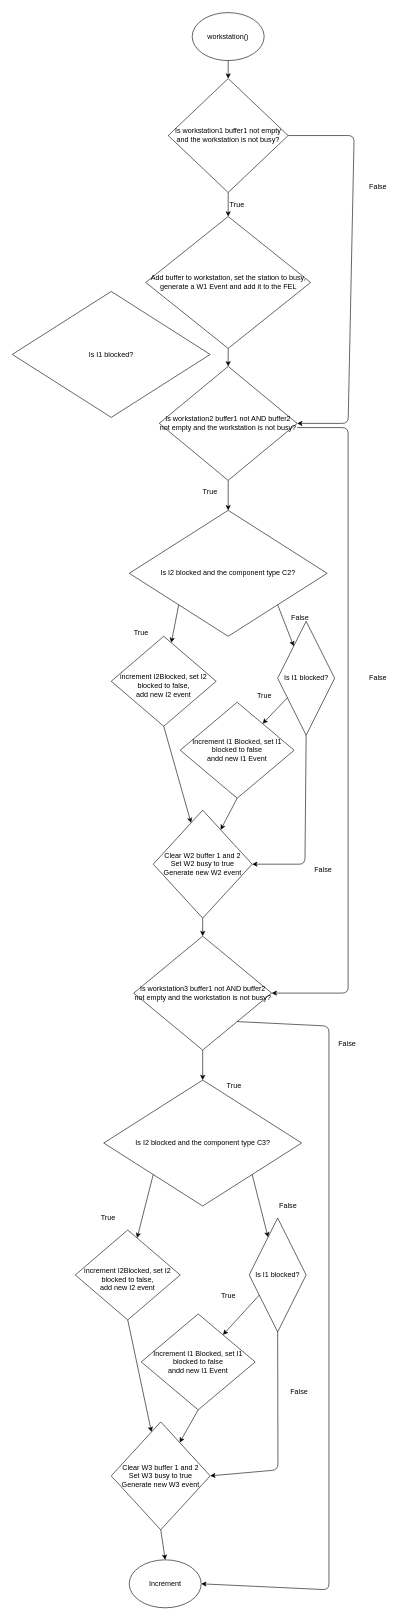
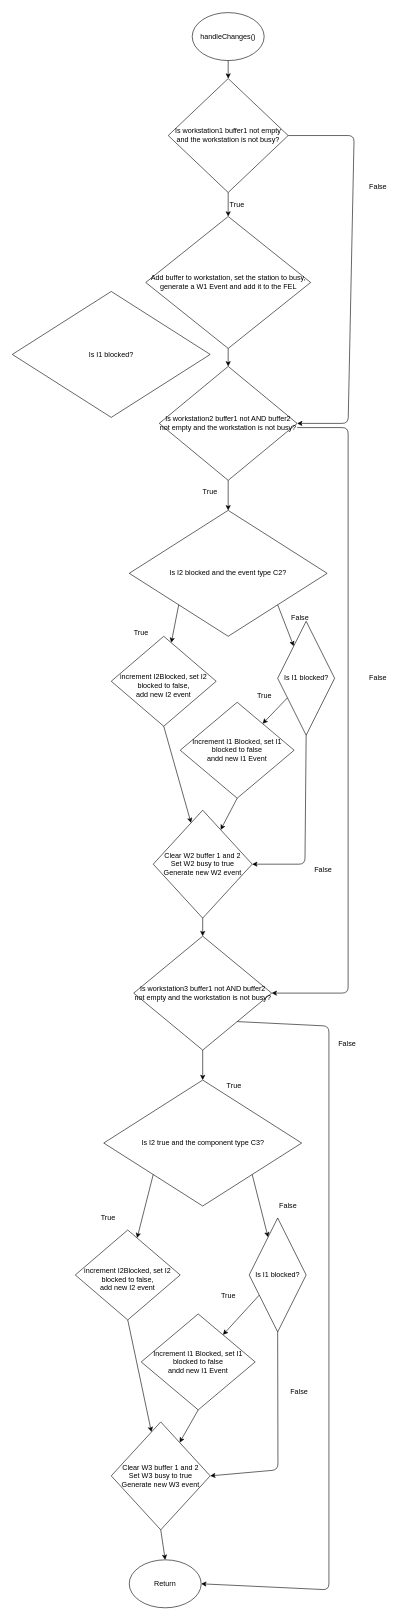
node "workstation()": label "workstation()" -> "handleChanges()"
node "Is I2 blocked and the component type C2?": label "Is I2 blocked and the component type C2?" -> "Is I2 blocked and the event type C2?"
node "Is I2 blocked and the component type C3?": label "Is I2 blocked and the component type C3?" -> "Is I2 true and the component type C3?"
node "Increment": label "Increment" -> "Return"
